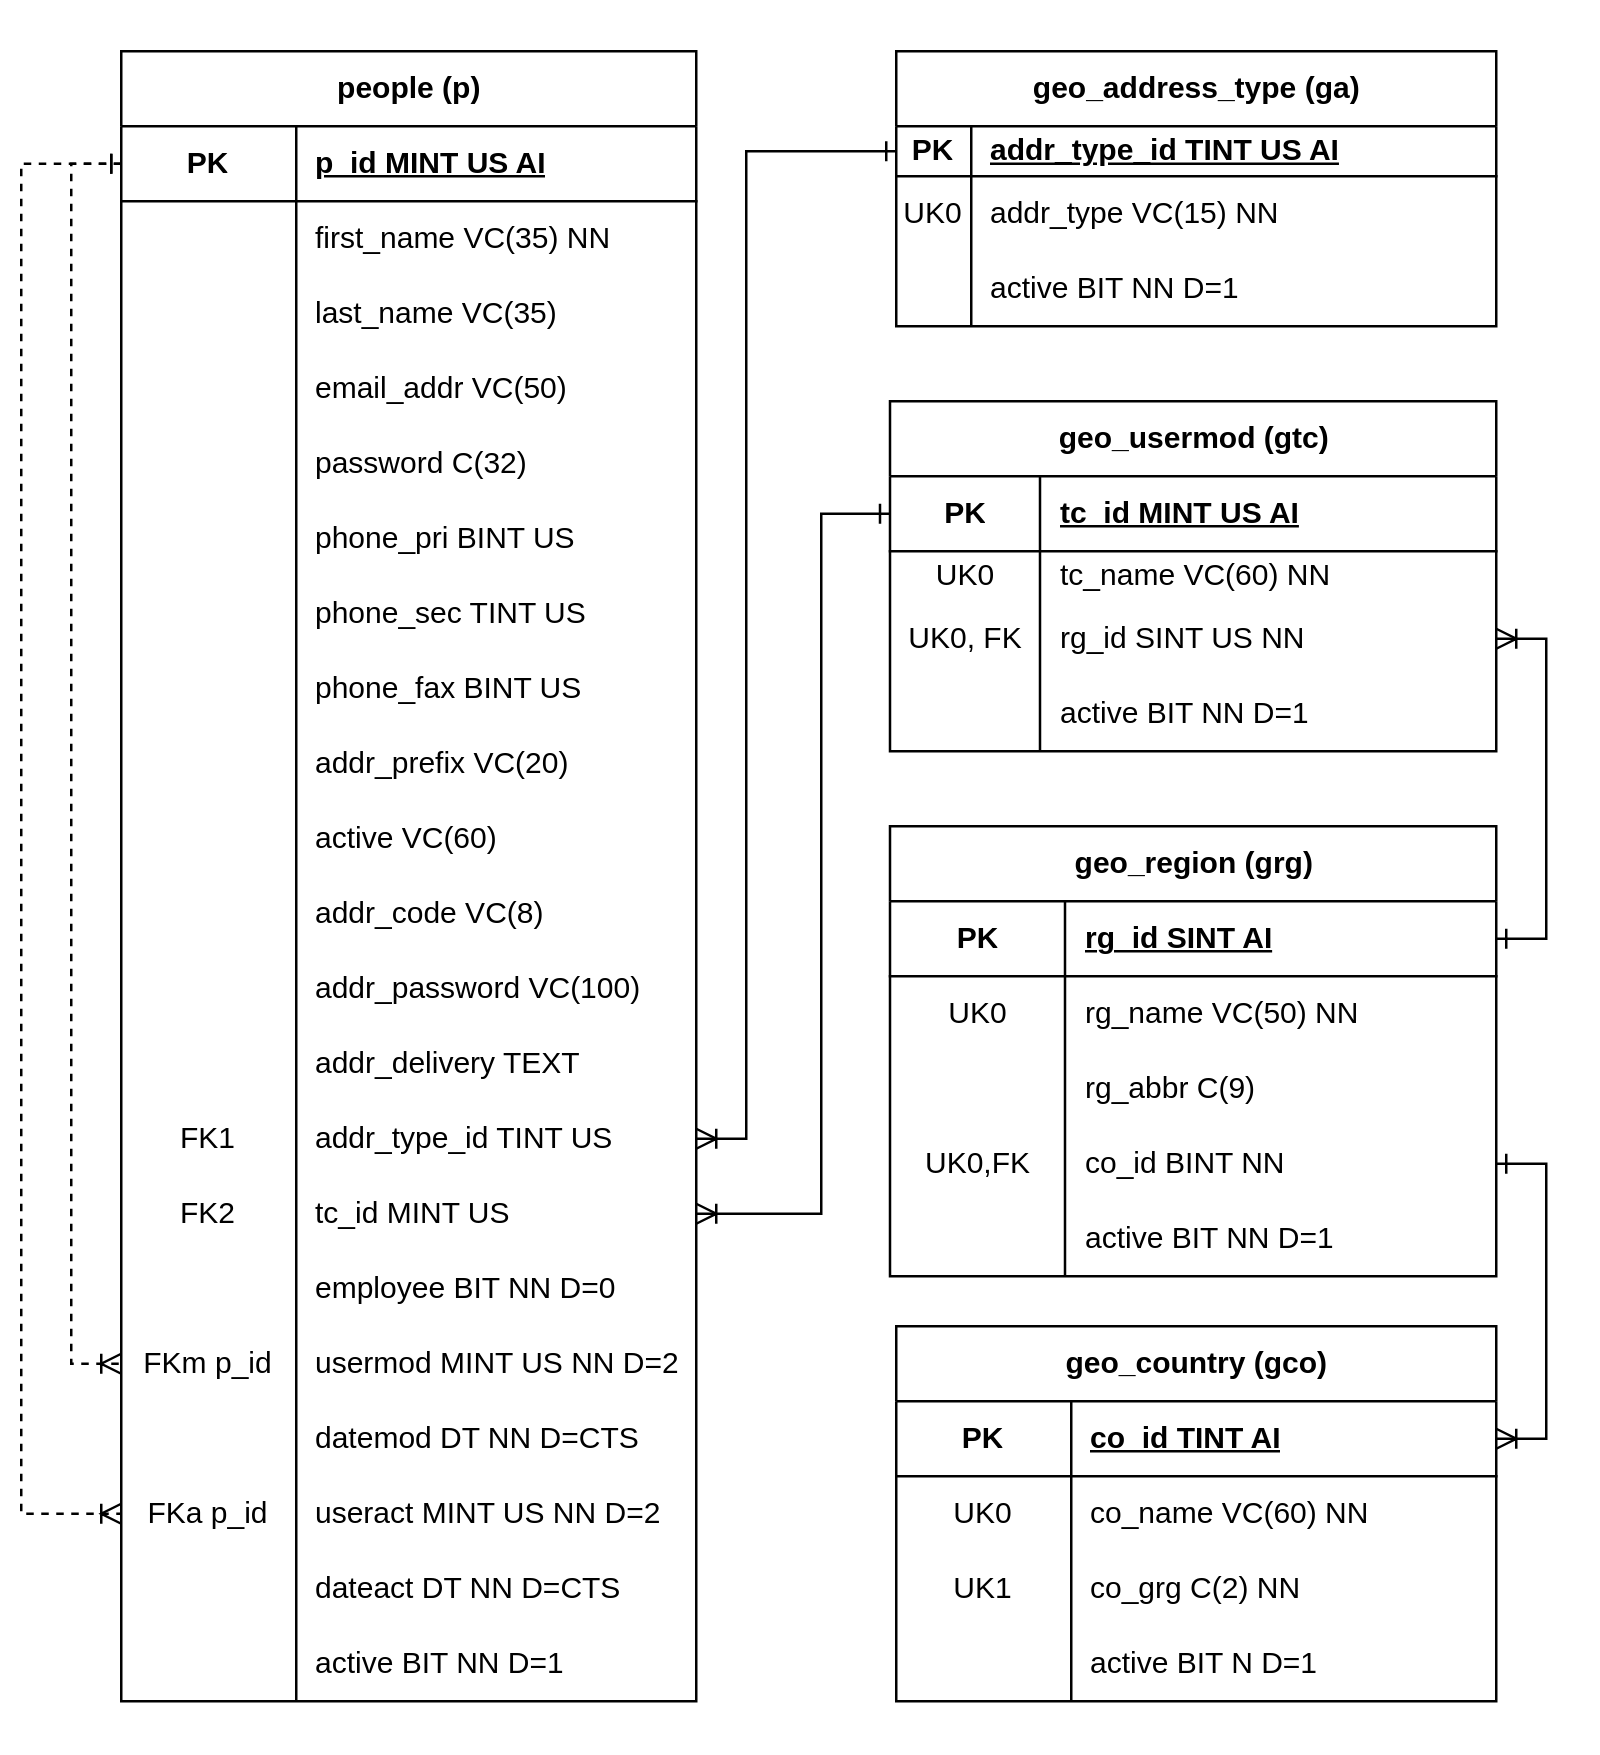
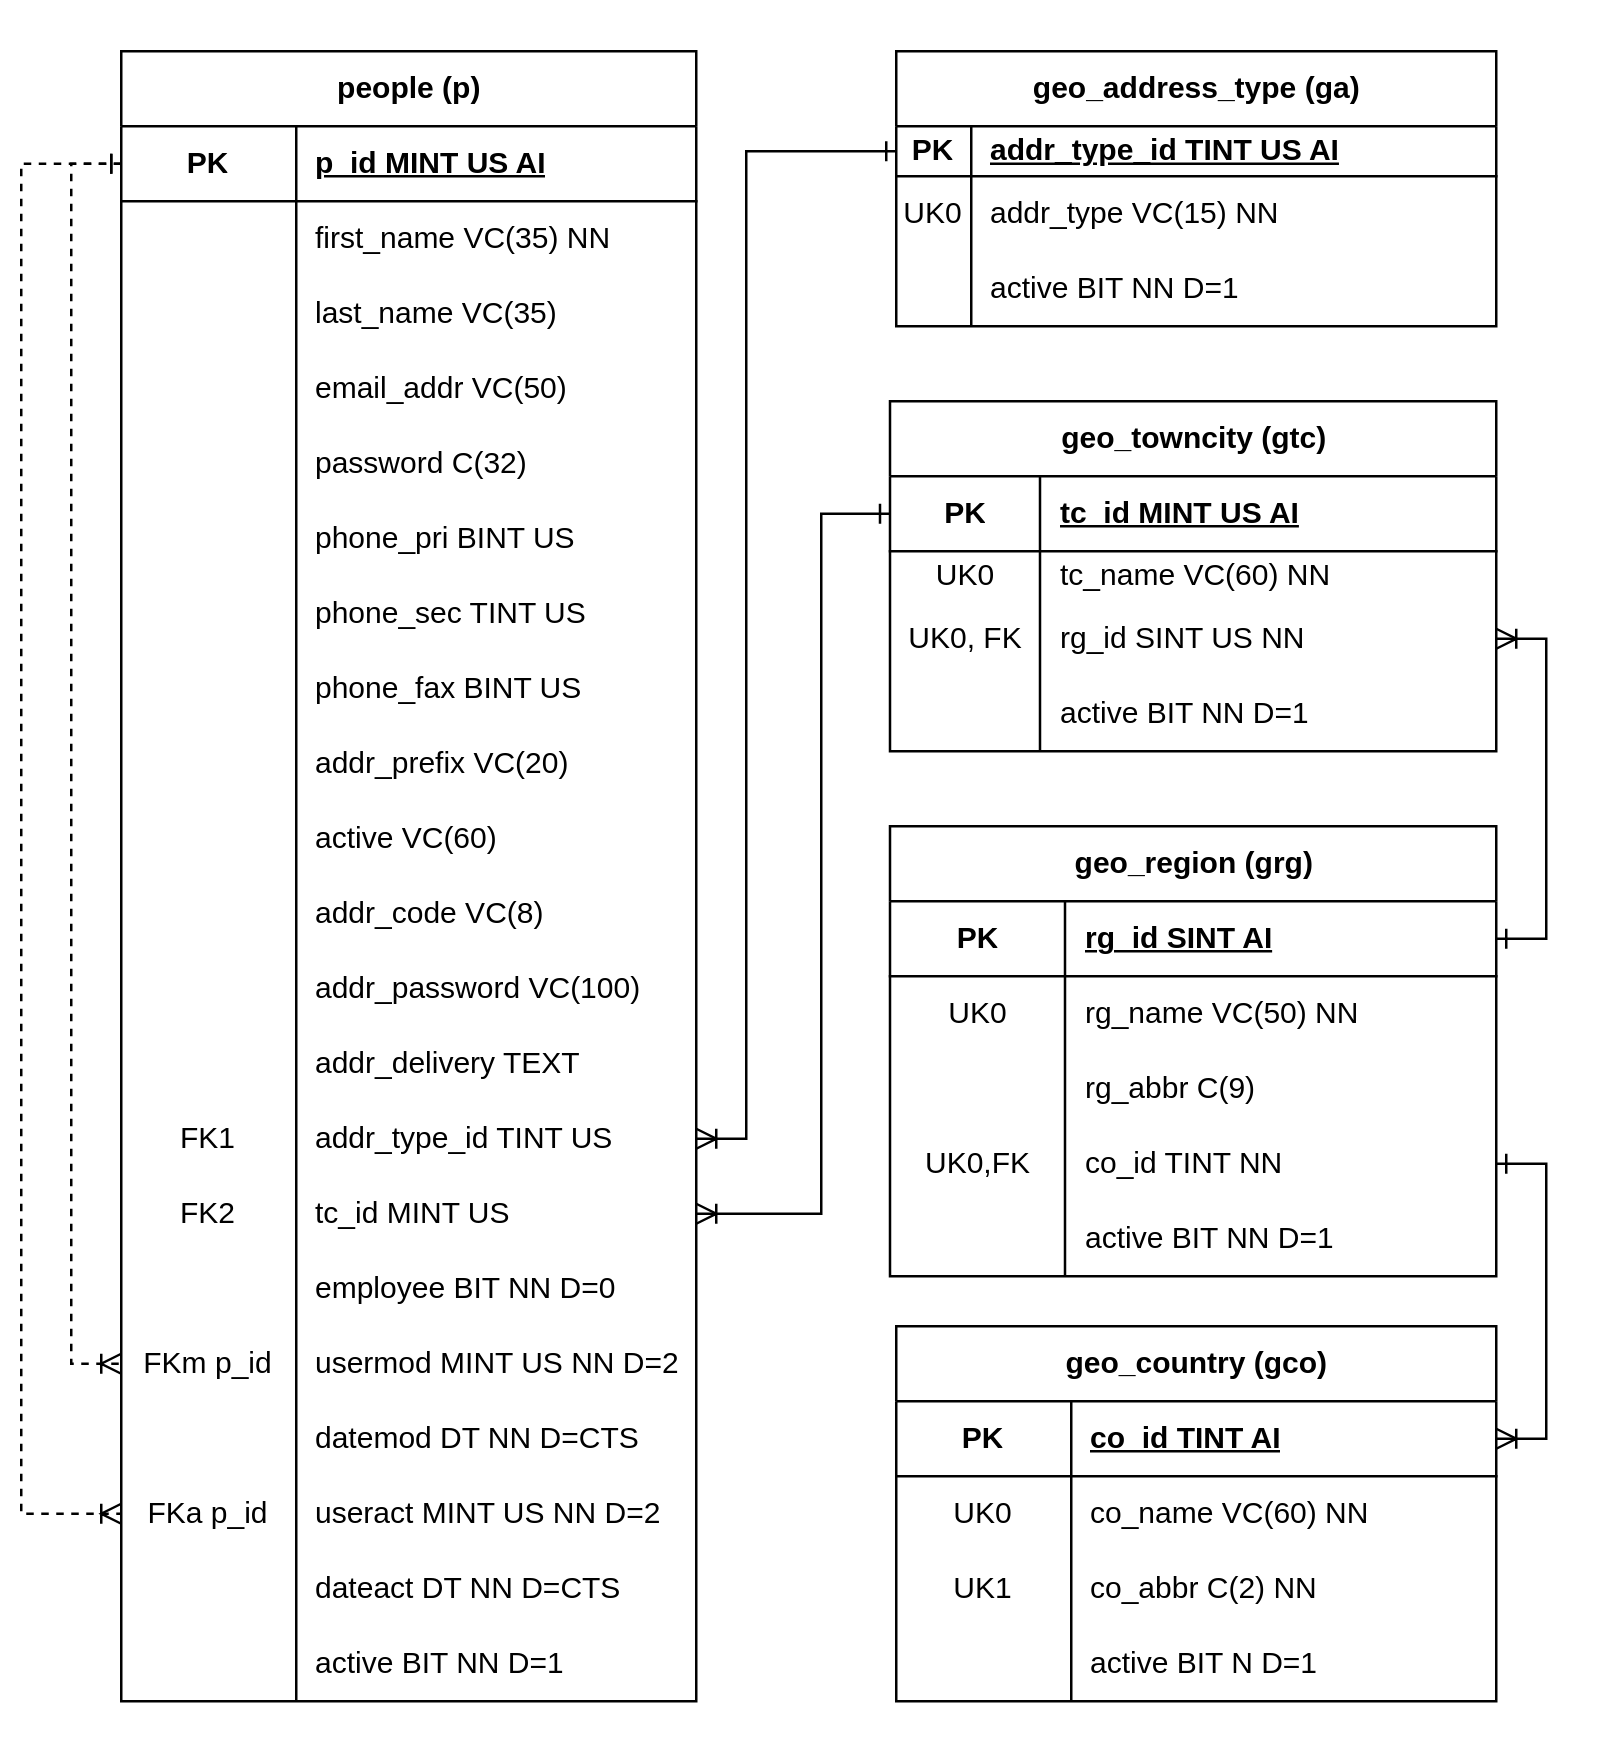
node "geo_usermod (gtc)": label "geo_usermod (gtc)" -> "geo_towncity (gtc)"
node "co_id BINT NN": label "co_id BINT NN" -> "co_id TINT NN"
node "co_grg C(2) NN": label "co_grg C(2) NN" -> "co_abbr C(2) NN"
